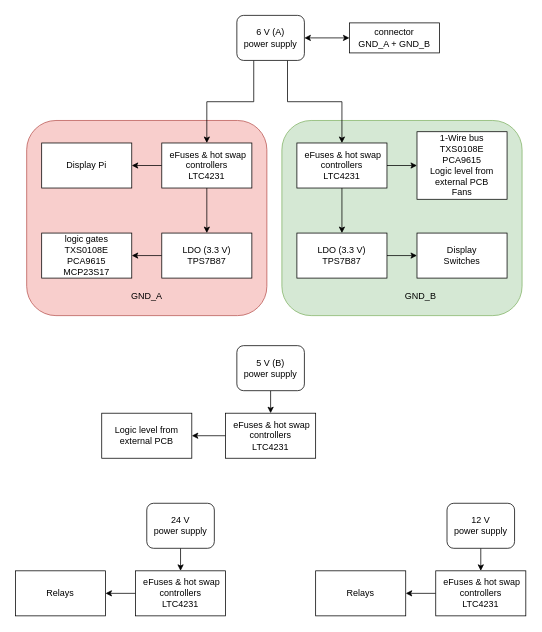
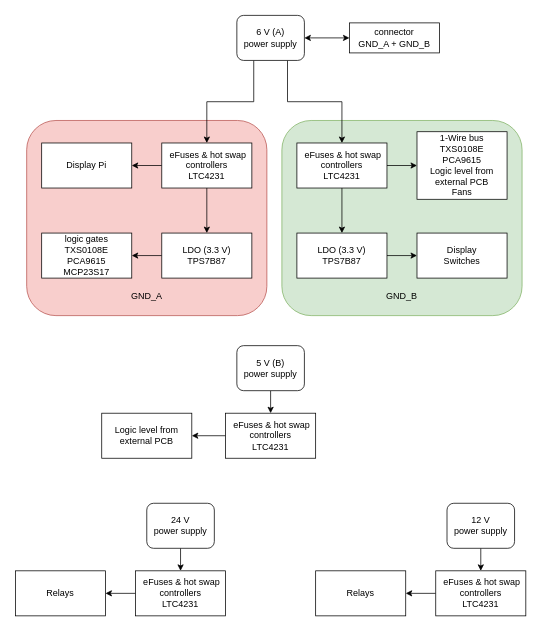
node "GND_B": moved (420, 297) -> (402, 297)
